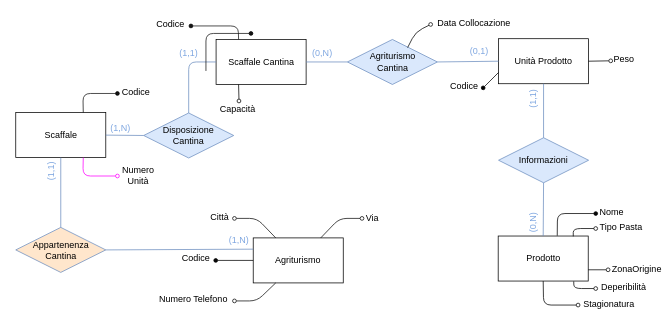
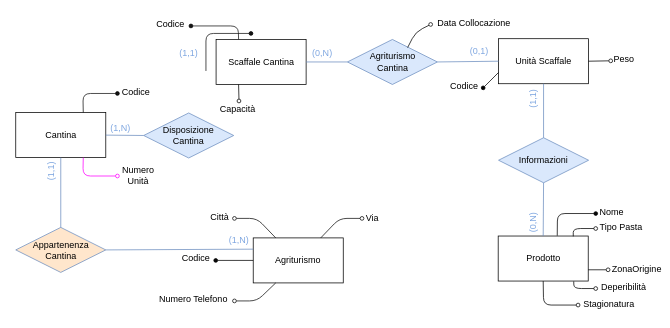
node "Unità Prodotto": label "Unità Prodotto" -> "Unità Scaffale"
edge "Scaffale Cantina" -- "Disposizione Cantina": removed
node "Scaffale": label "Scaffale" -> "Cantina"
